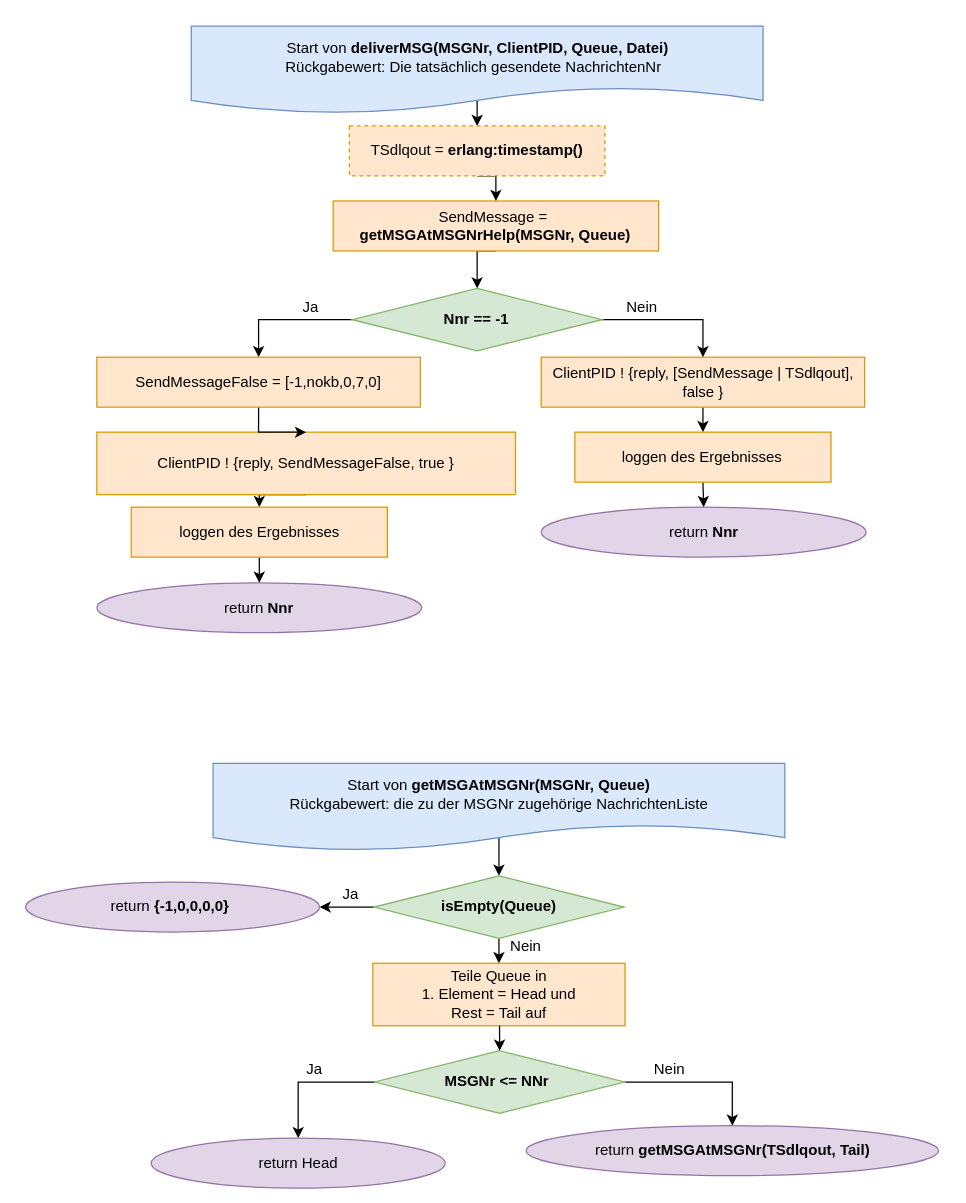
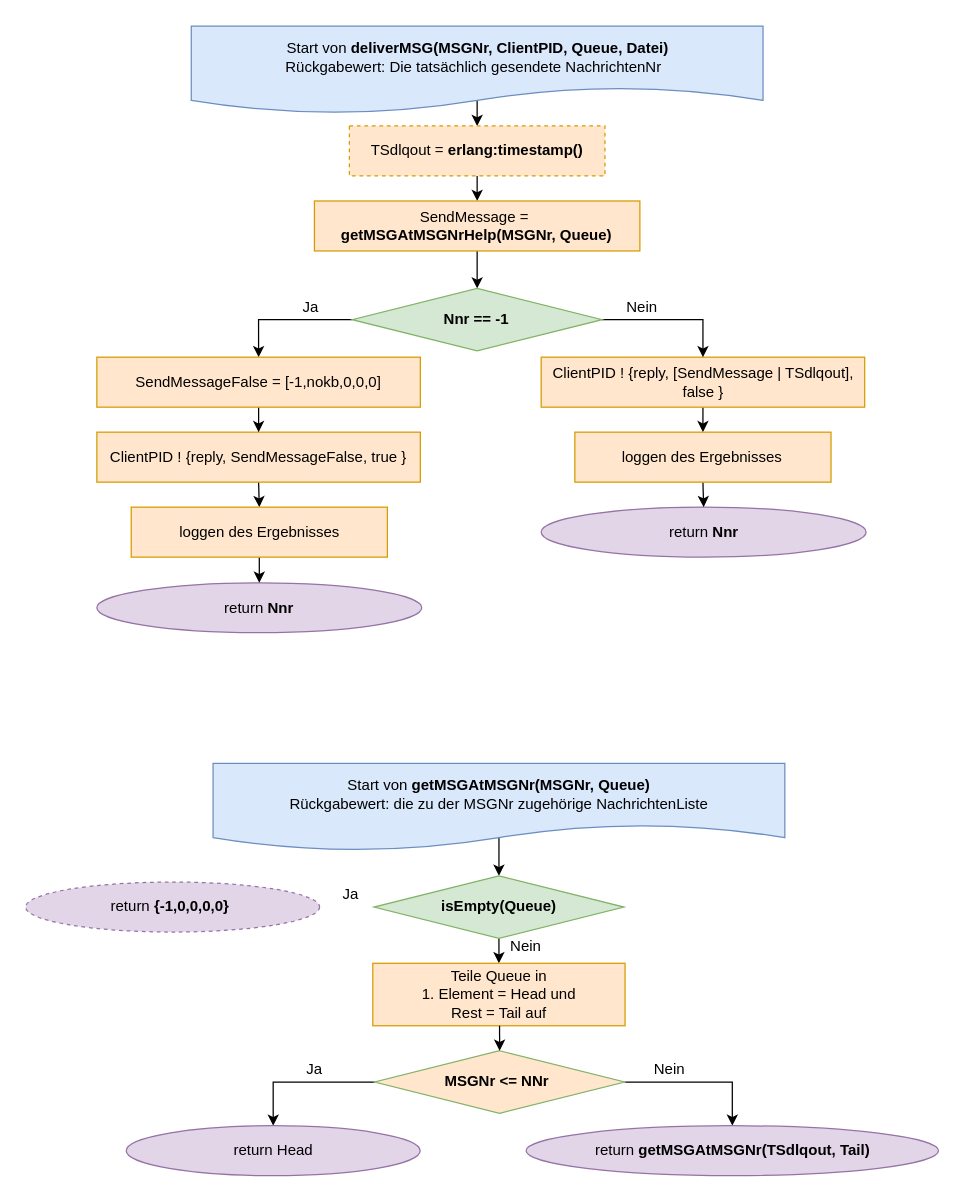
node "SendMessage = getMSGAtMSGNrHelp(MSGNr, Queue)": moved (496, 226) -> (477, 226)
node "SendMessageFalse = [-1,nokb,0,7,0]": label "SendMessageFalse = [-1,nokb,0,7,0]" -> "SendMessageFalse = [-1,nokb,0,0,0]"
node "ClientPID ! {reply, SendMessageFalse, true }": size 419x63 -> 324x50
node "return {-1,0,0,0,0}": style solid -> dashed
edge "isEmpty(Queue)" -> "return {-1,0,0,0,0}": removed
node "MSGNr <= NNr": fillcolor #d5e8d4 -> #ffe6cc
node "return Head": moved (298, 1163) -> (273, 1151)
